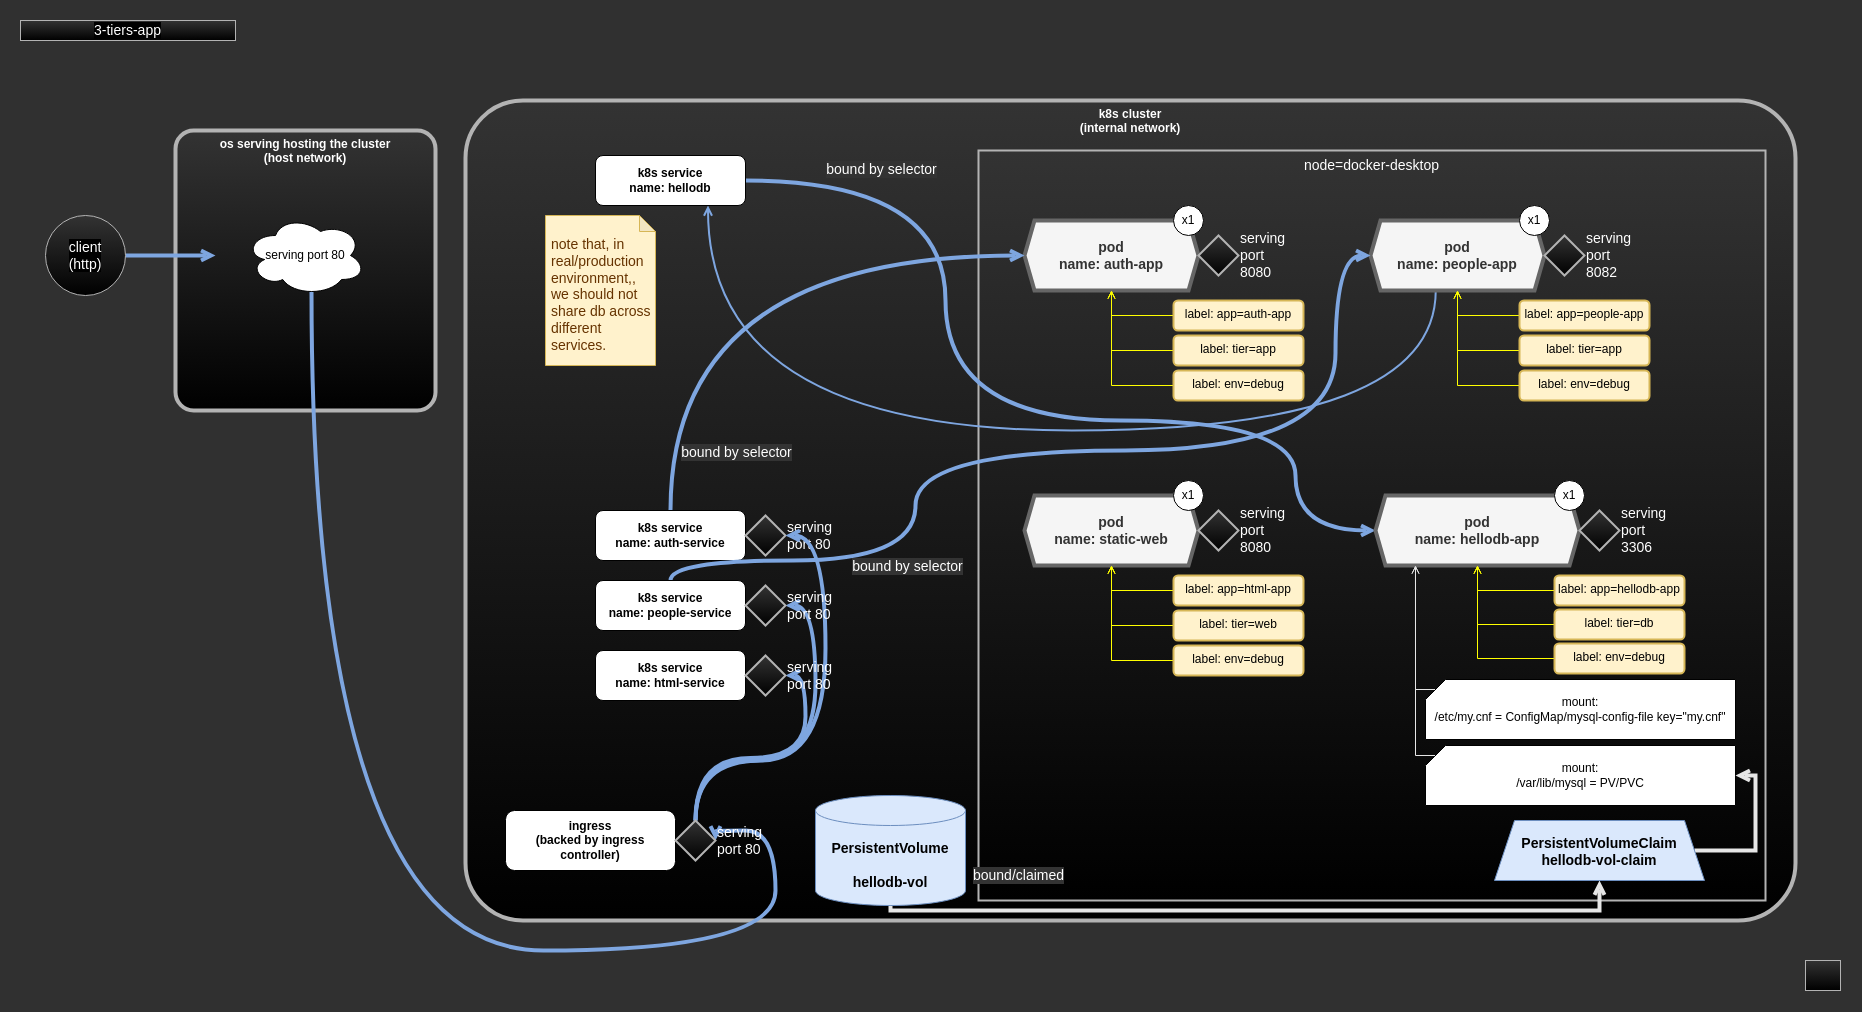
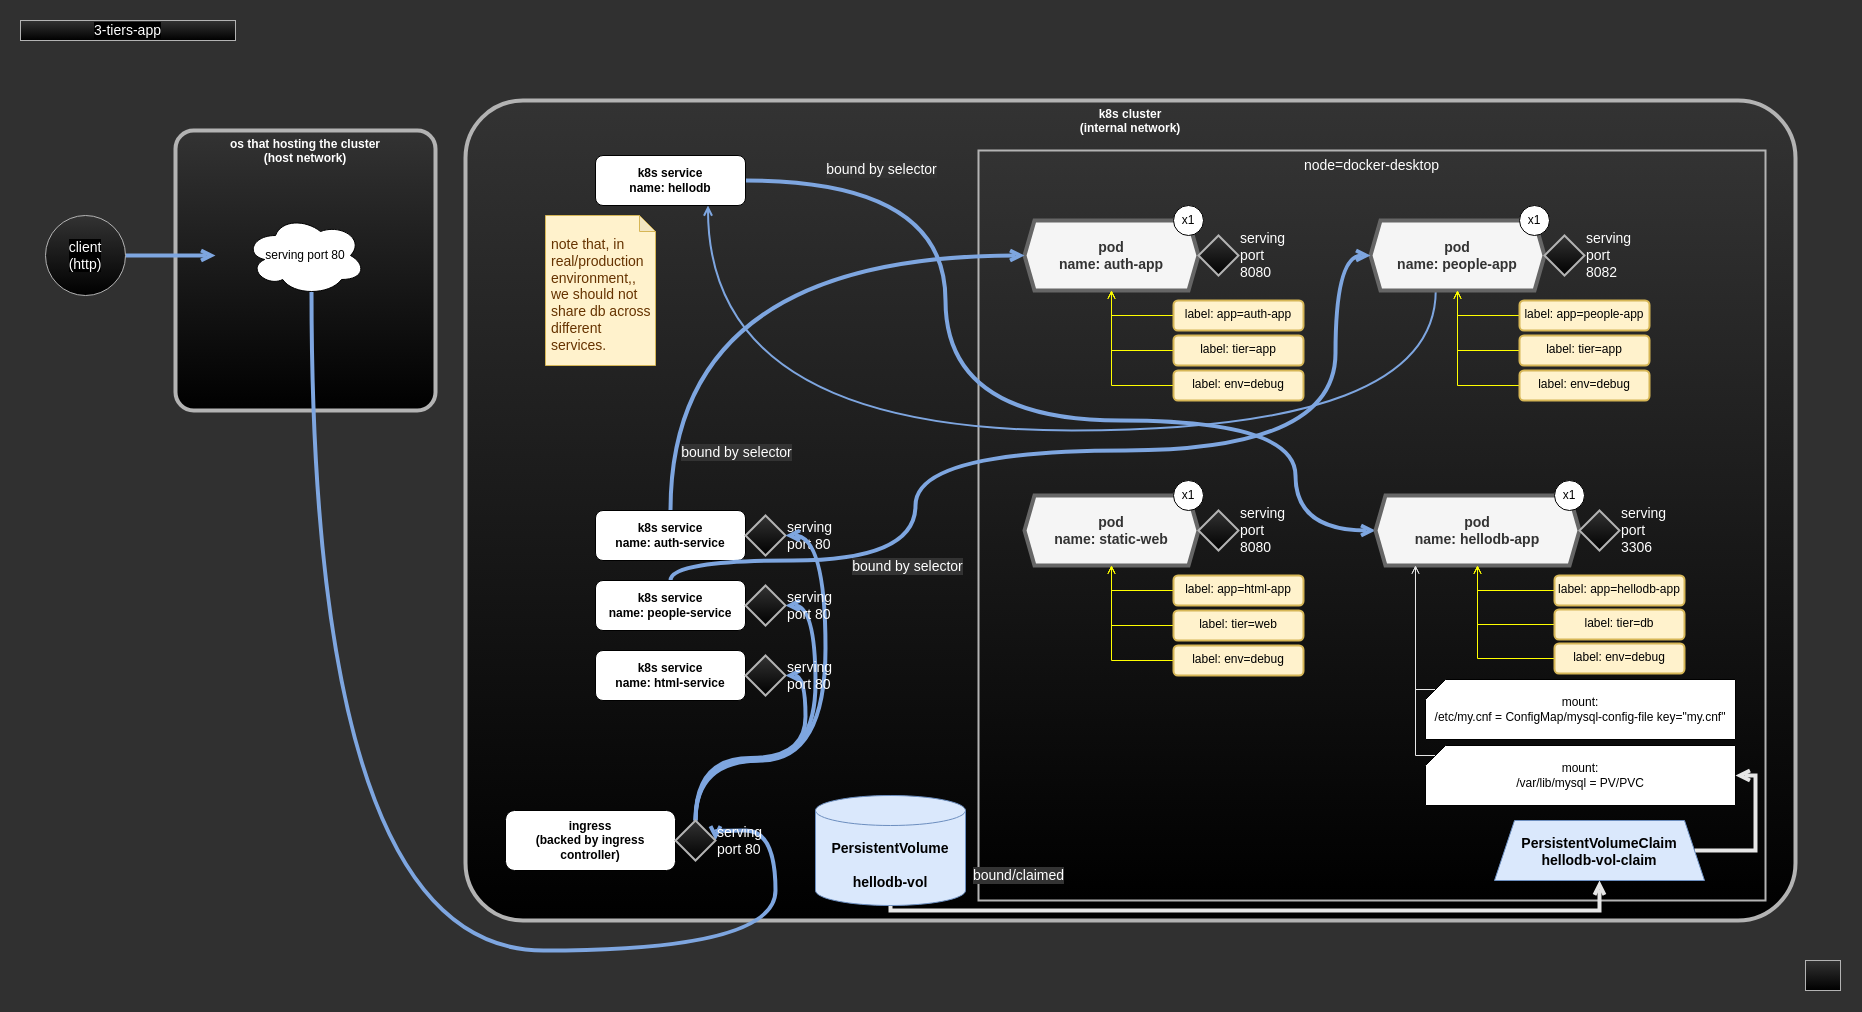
node "os serving hosting the cluster (host network)": label "os serving hosting the cluster (host network)" -> "os that hosting the cluster (host network)"
